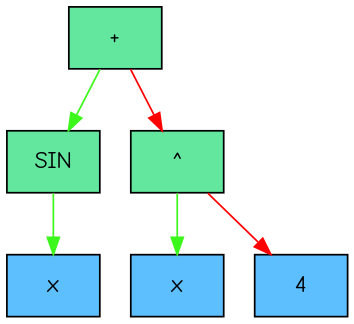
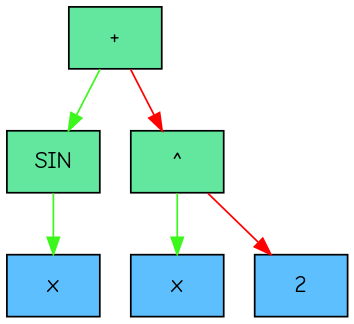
node "4": label "4" -> "2"
